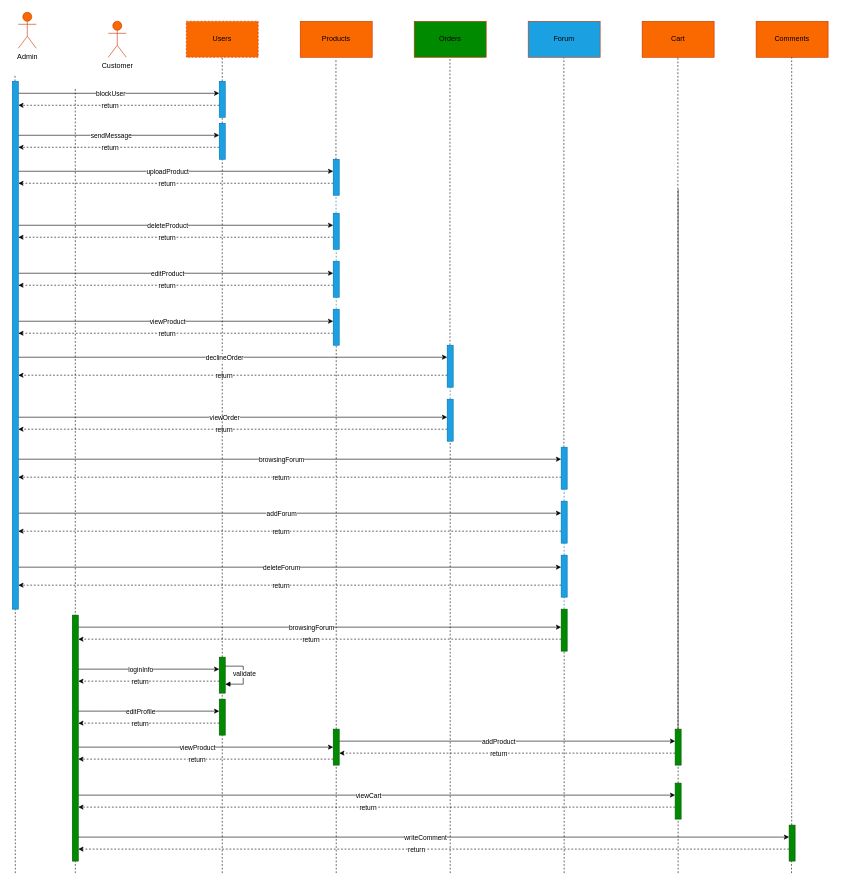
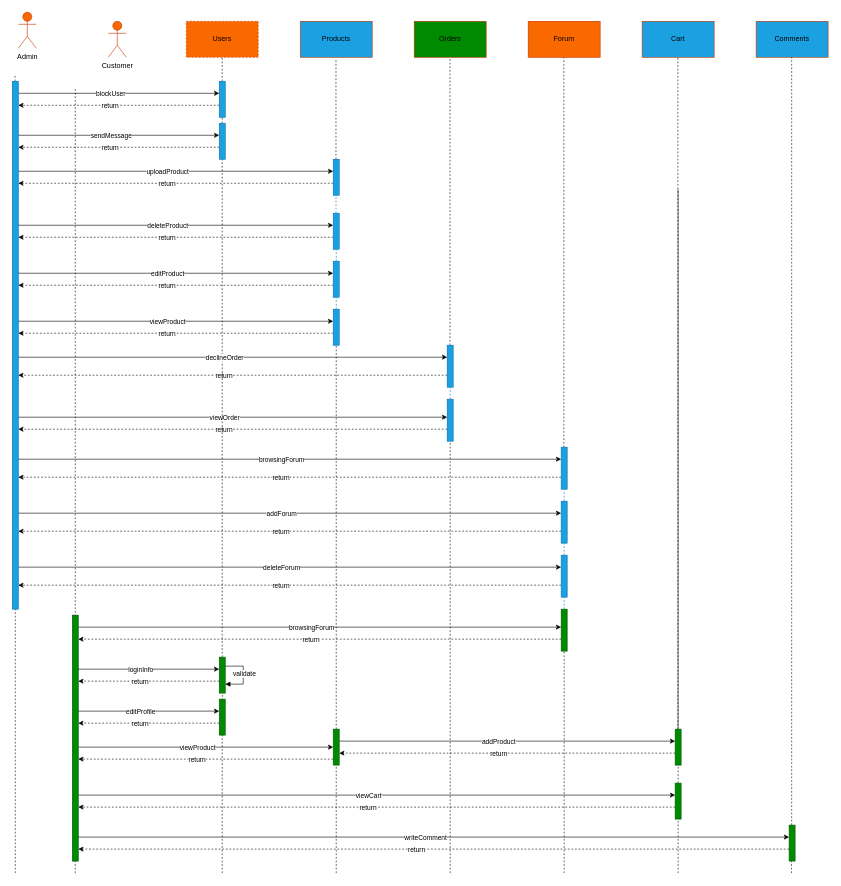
node "Products": fillcolor #fa6800 -> #1ba1e2
node "Forum": fillcolor #1ba1e2 -> #fa6800
node "Cart": fillcolor #fa6800 -> #1ba1e2
node "Comments": fillcolor #fa6800 -> #1ba1e2
